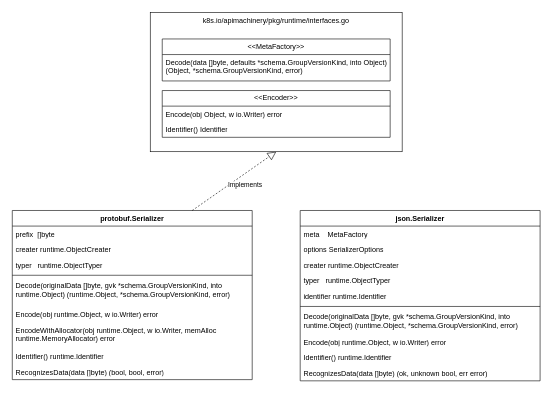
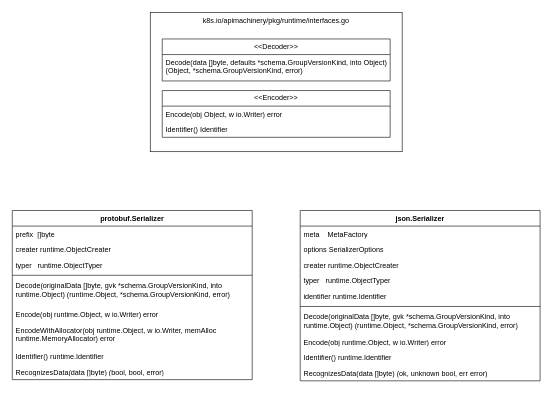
node "<<MetaFactory>>": label "<<MetaFactory>>" -> "<<Decoder>>"
edge "protobuf.Serializer" -> "k8s.io/apimachinery/pkg/runtime/interfaces.go": removed, label "Implements"
